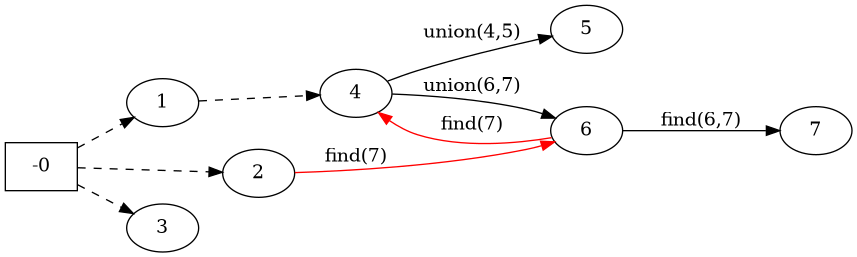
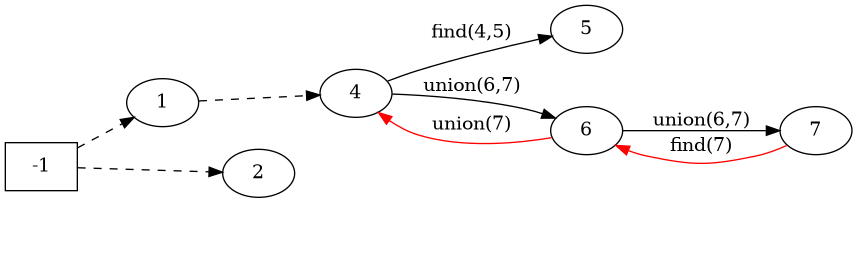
edge "4" -> "5": label " union(4,5) " -> " find(4,5) "
edge "6" -> "7": label " find(6,7) " -> " union(6,7) "
edge "6" -> "4": label " find(7) " -> " union(7) "
edge "2" -> "6": now "7" -> "6"
node "-0": label "-0" -> "-1"
node "3": removed
